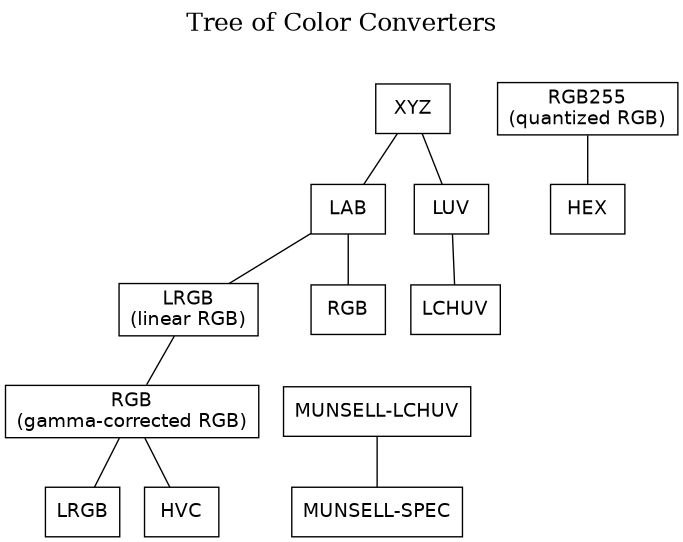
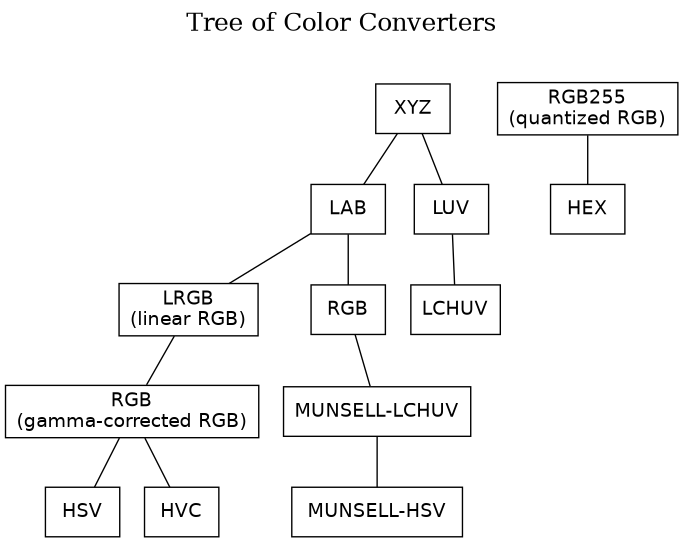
edge "RGB" -- "MUNSELL-LCHUV": added
node "LRGB": label "LRGB" -> "HSV"
node "MUNSELL-SPEC": label "MUNSELL-SPEC" -> "MUNSELL-HSV"
